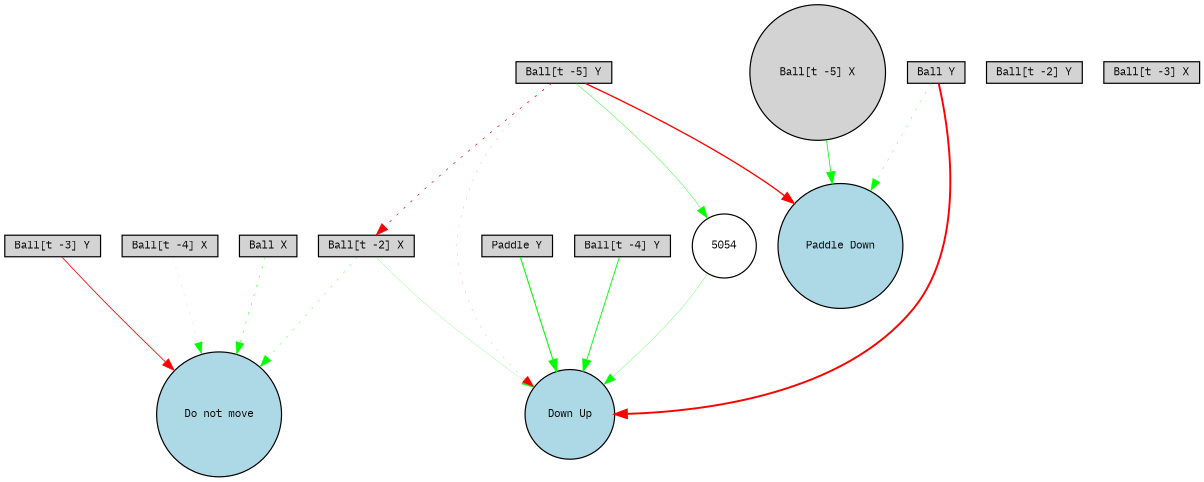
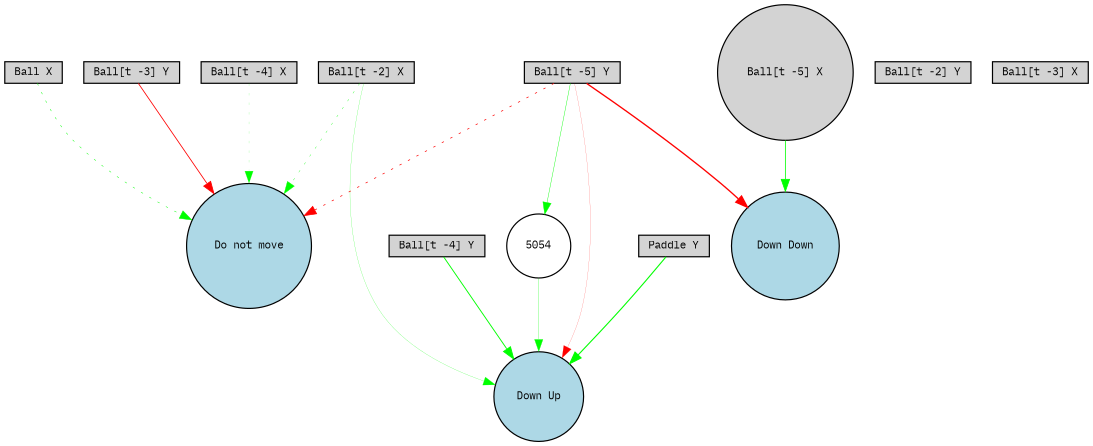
node "Ball Y": removed
edge "Ball[t -5] Y" -> "Ball[t -2] X": now "Ball[t -5] Y" -> "Do not move"
edge "Ball[t -5] Y" -> "Down Up": style dotted -> solid
node "Paddle Down": label "Paddle Down" -> "Down Down"
